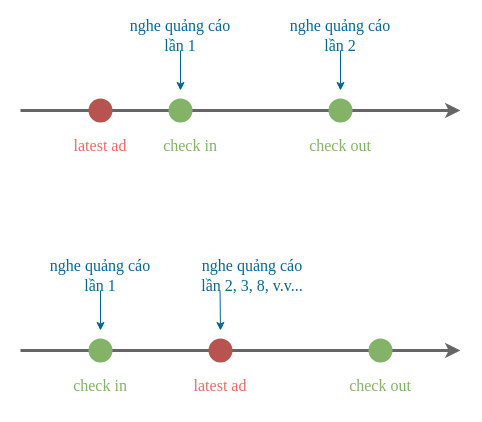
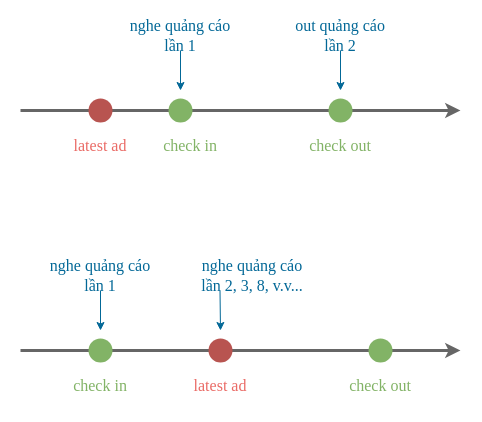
node "nghe quảng cáo lần 2": label "nghe quảng cáo lần 2" -> "out quảng cáo lần 2"
